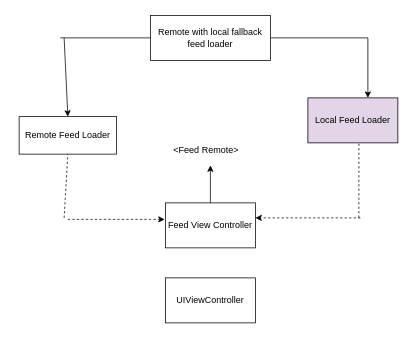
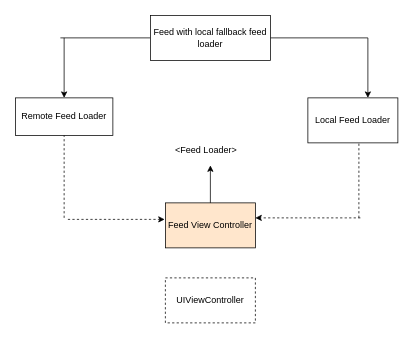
node "Remote with local fallback feed loader": label "Remote with local fallback feed loader" -> "Feed with local fallback feed loader"
node "Local Feed Loader": fillcolor #e1d5e7 -> #ffffff
node "Remote Feed Loader": moved (68, 135) -> (64, 117)
node "<Feed Remote>": label "<Feed Remote>" -> "<Feed Loader>"
node "Feed View Controller": fillcolor #ffffff -> #ffe6cc
node "UIViewController": style solid -> dashed
